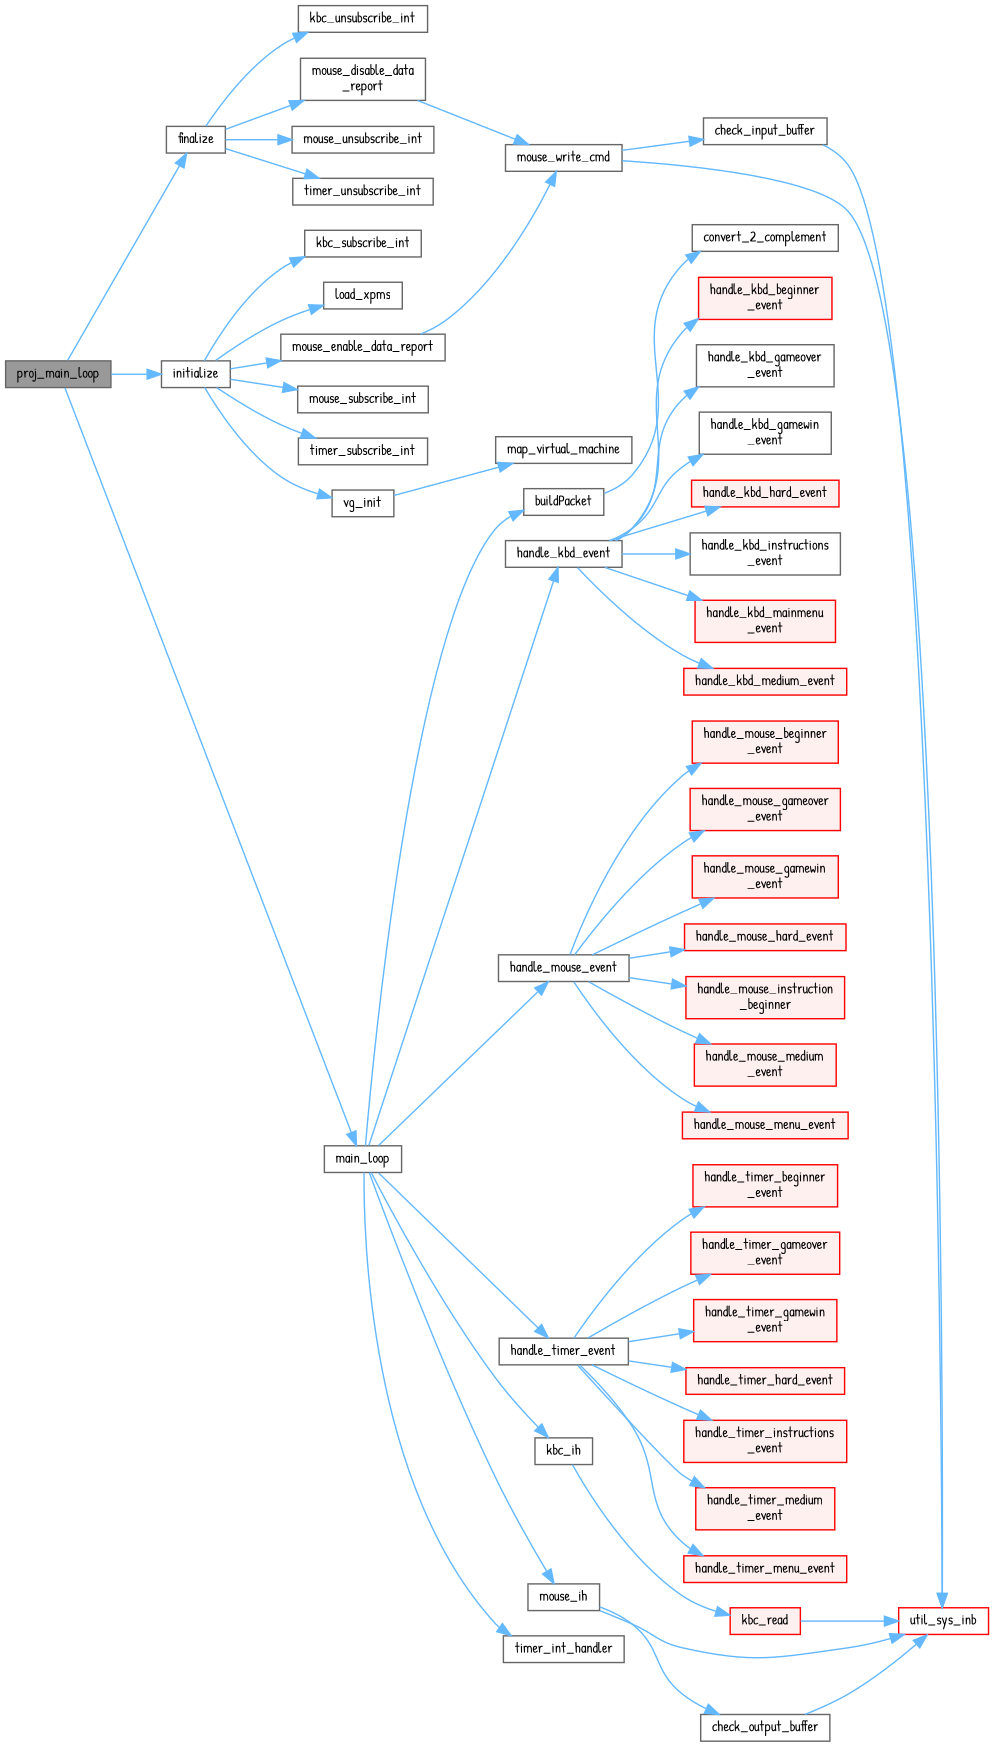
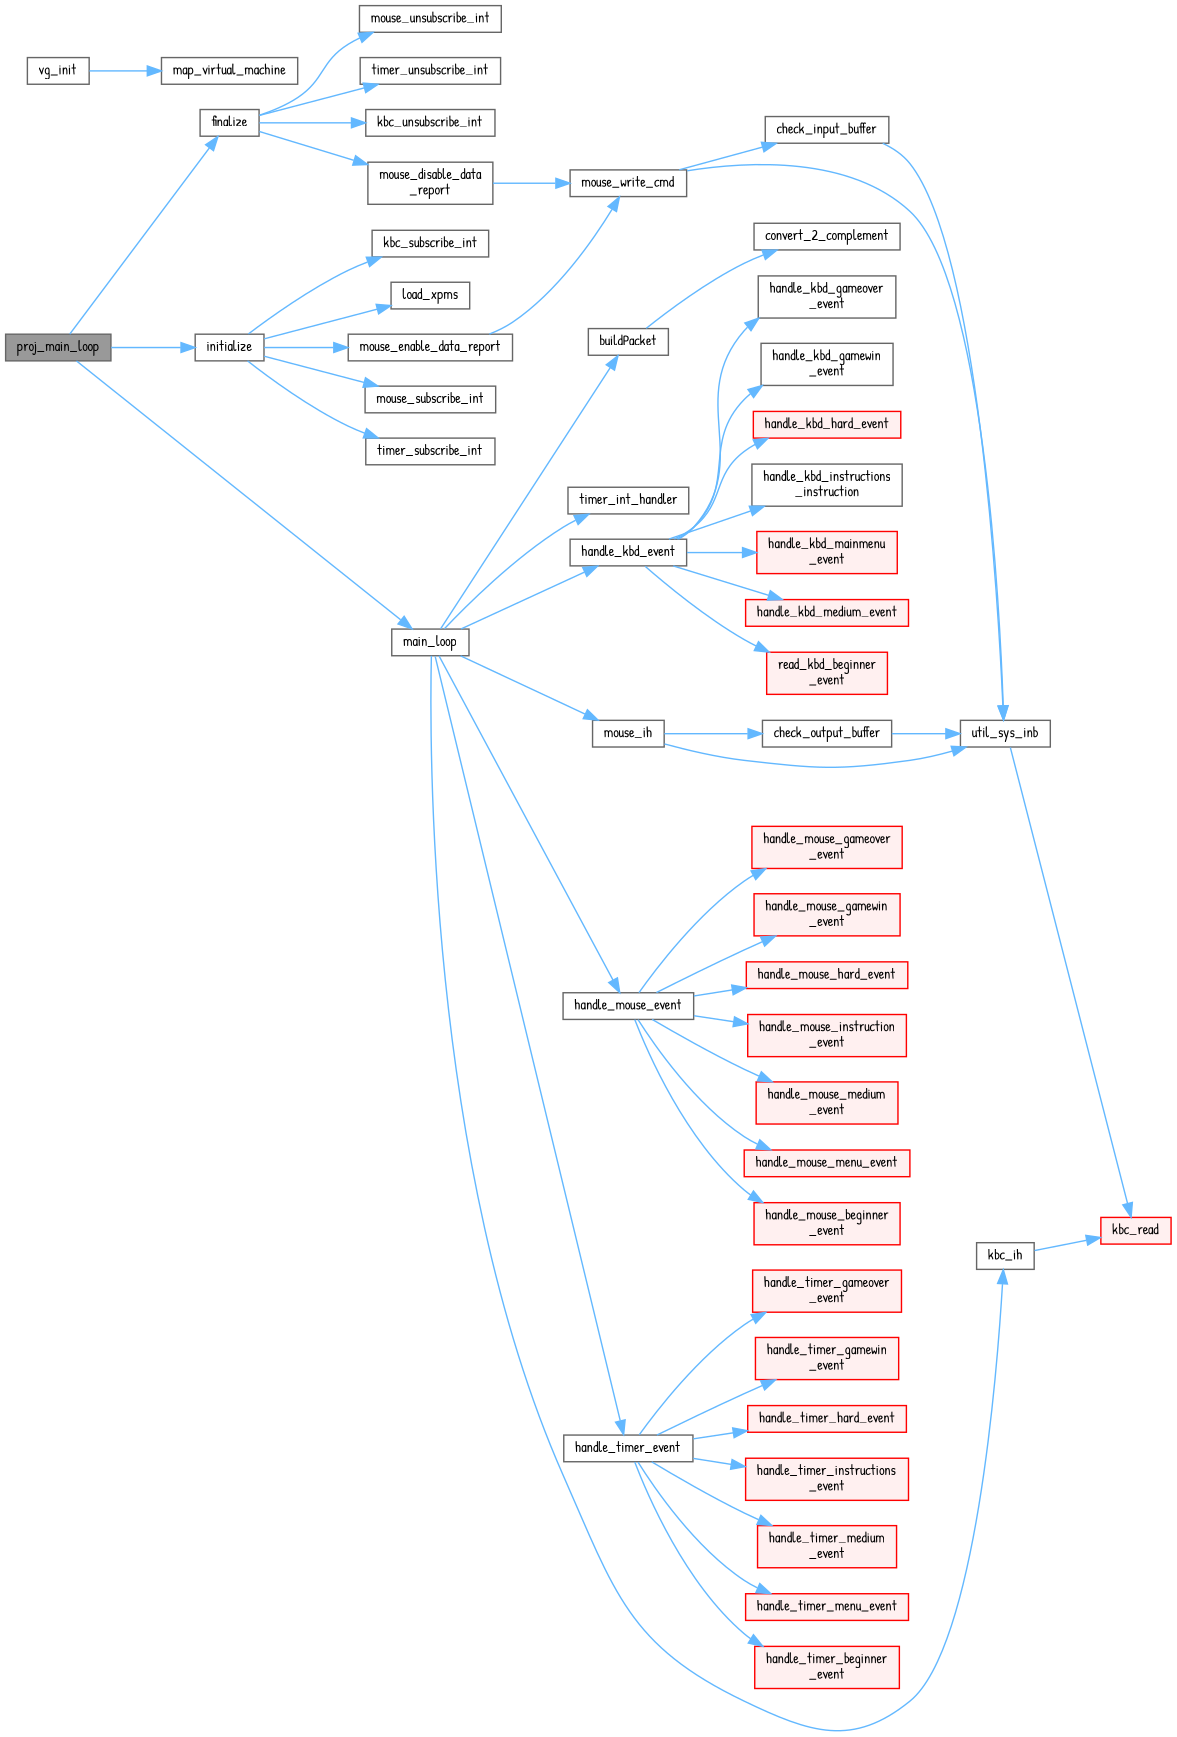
node "handle_kbd_beginner _event": label "handle_kbd_beginner _event" -> "read_kbd_beginner _event"
edge "initialize" -> "vg_init": removed
node "handle_kbd_instructions _event": label "handle_kbd_instructions _event" -> "handle_kbd_instructions _instruction"
node "handle_mouse_instruction _beginner": label "handle_mouse_instruction _beginner" -> "handle_mouse_instruction _event"
edge "kbc_read" -> "util_sys_inb": reversed
node "util_sys_inb": color red -> grey40
